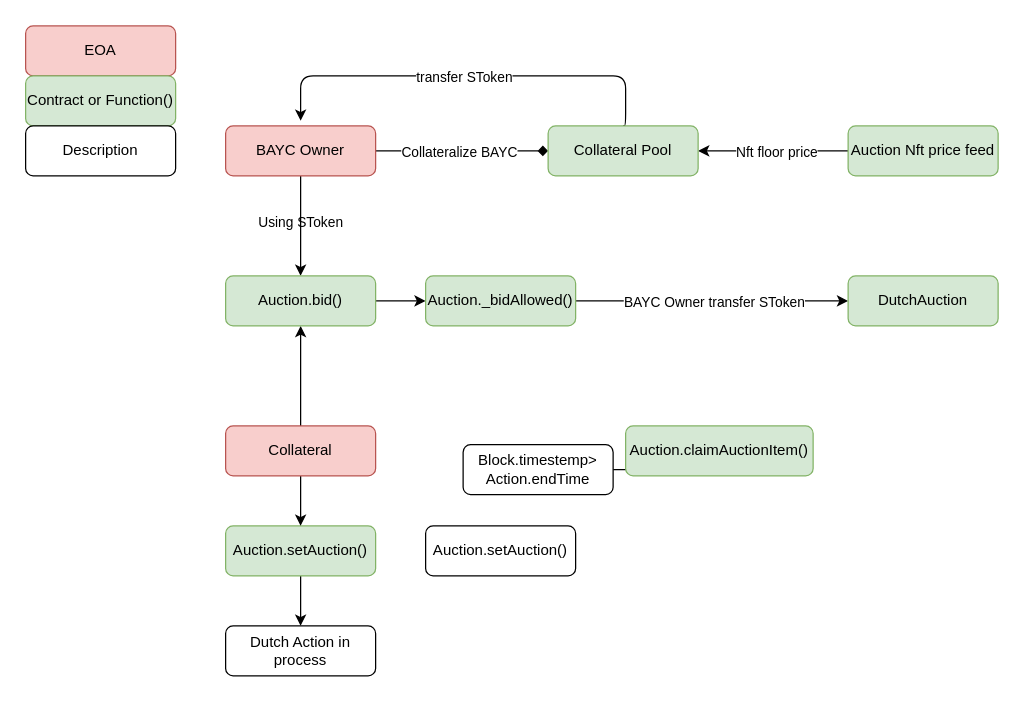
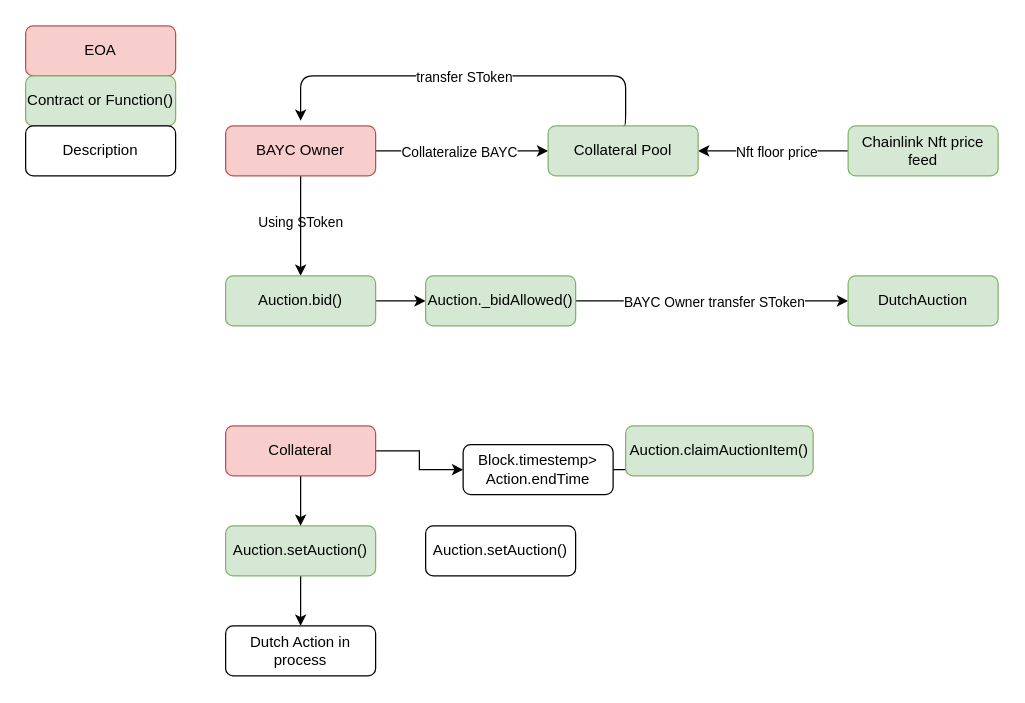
edge "BAYC Owner" -> "Collateral Pool": arrowhead diamond -> classic
node "Auction Nft price feed": label "Auction Nft price feed" -> "Chainlink Nft price feed"
edge "Collateral" -> "Auction.bid()": now "Collateral" -> "Block.timestemp> Action.endTime"
